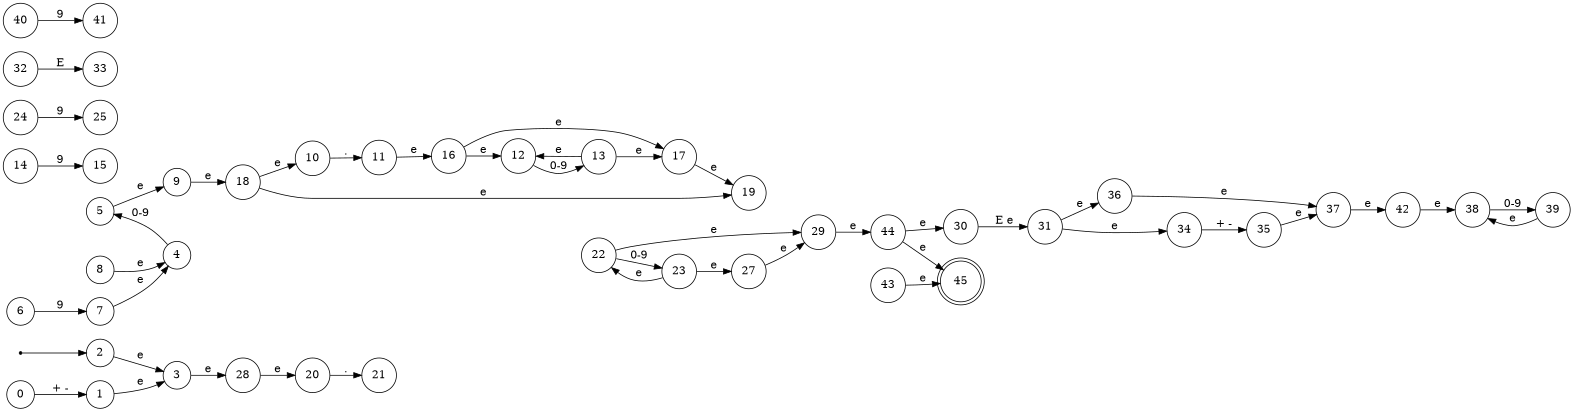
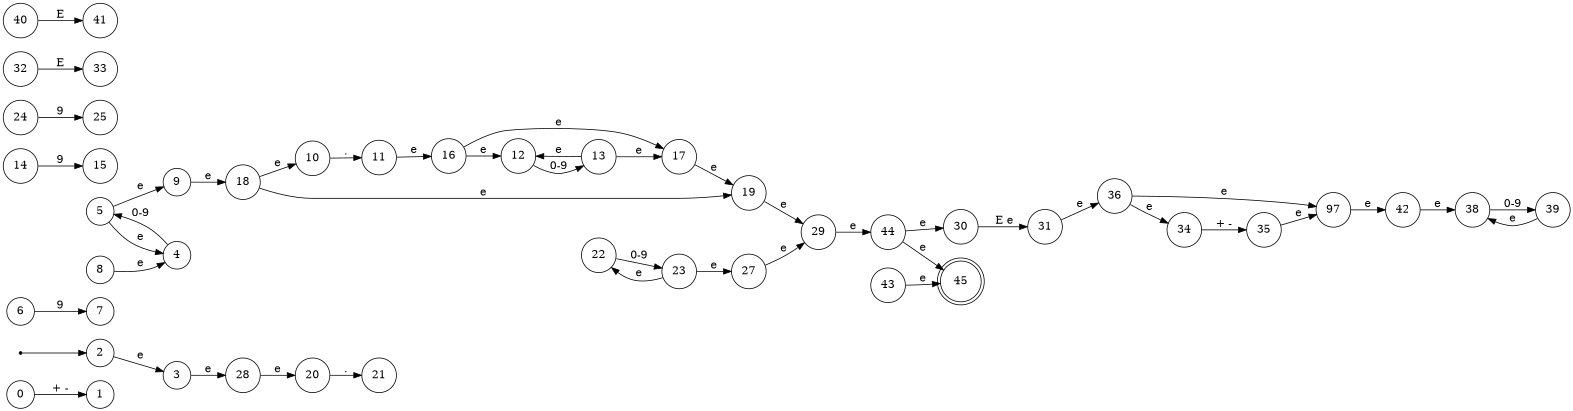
edge "40" -> "41": label "9" -> "E"
node "37": label "37" -> "97"
edge "31" -> "34": now "36" -> "34"
edge "22" -> "29": now "19" -> "29"
edge "7" -> "4": now "5" -> "4"
edge "1" -> "3": removed, label "e"
